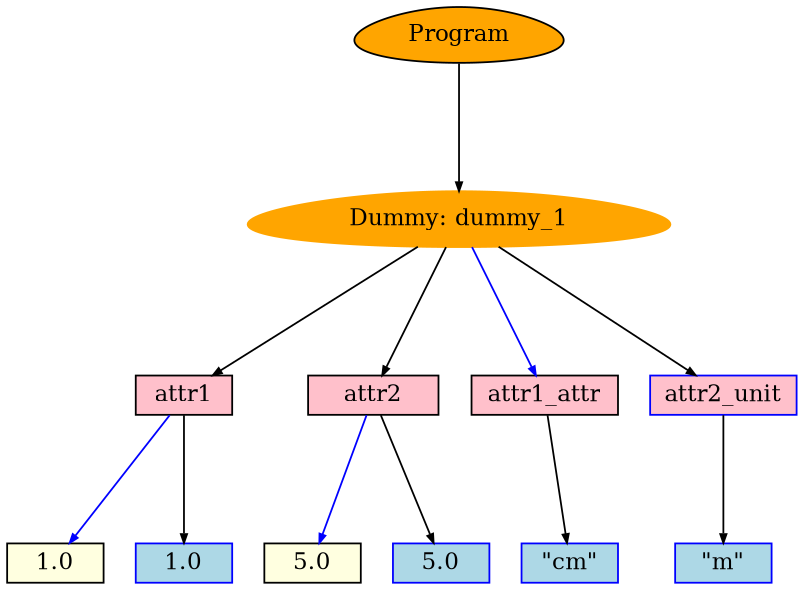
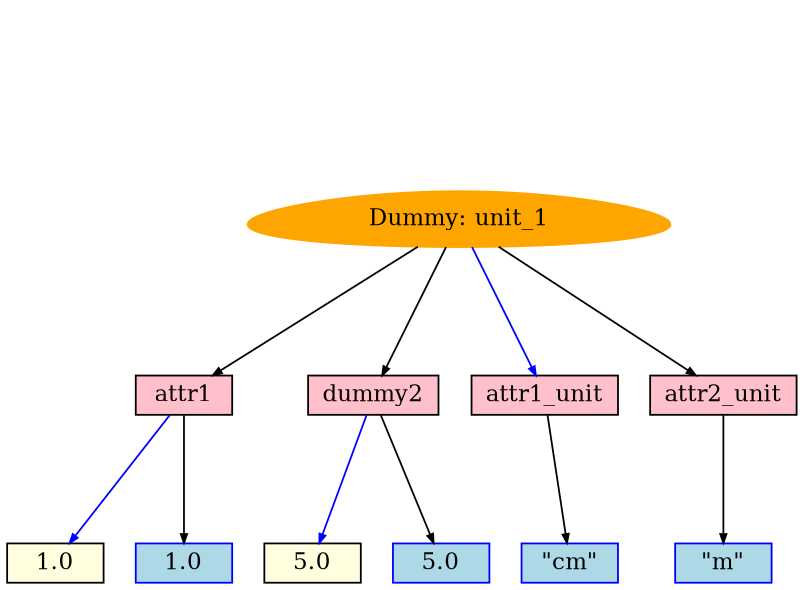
node "Program": removed
node "Dummy: dummy_1": label "Dummy: dummy_1" -> "Dummy: unit_1"
node "attr2": label "attr2" -> "dummy2"
node "attr1_attr": label "attr1_attr" -> "attr1_unit"
node "attr2_unit": color blue -> black
